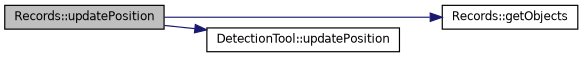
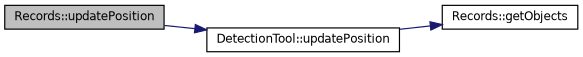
edge "Records::updatePosition" -> "Records::getObjects": now "DetectionTool::updatePosition" -> "Records::getObjects"
